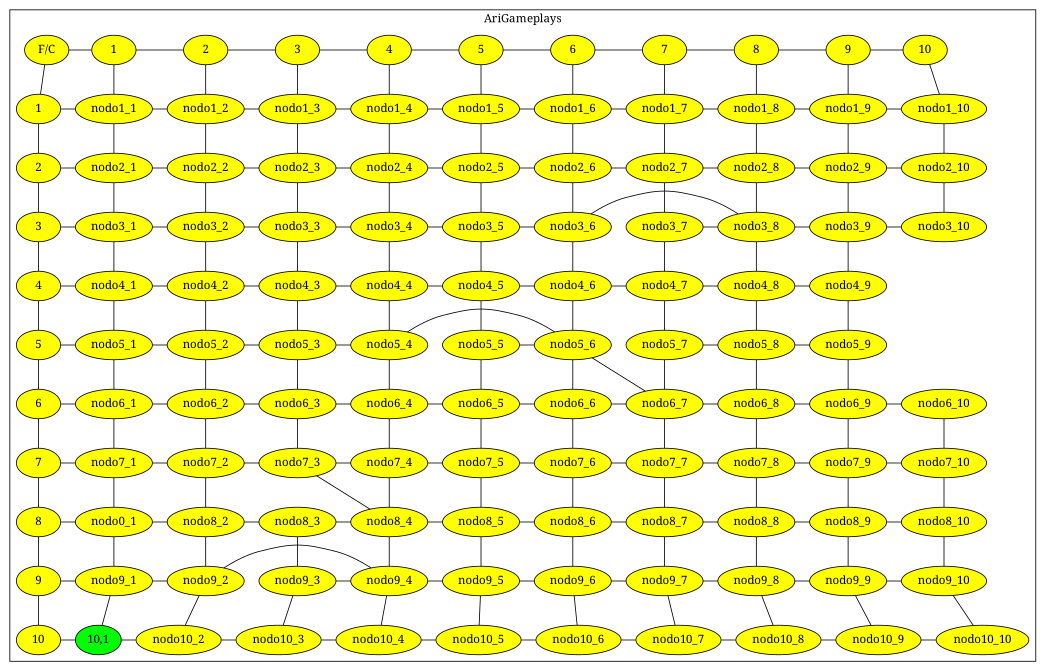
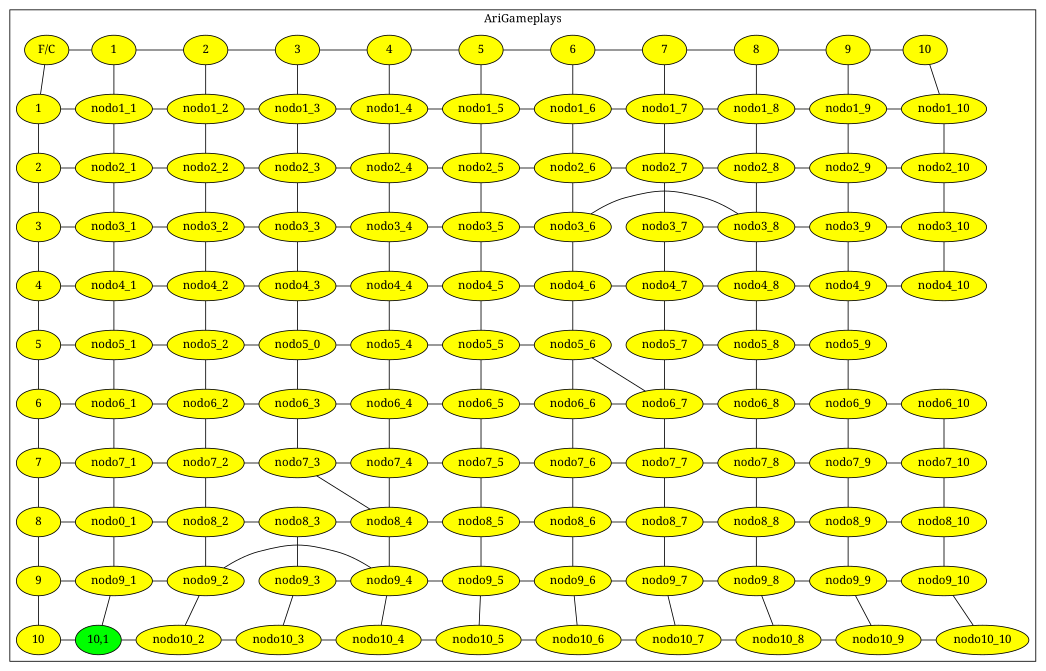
node "nodo4_10": added
edge "nodo5_4" -- "nodo5_6": now "nodo5_4" -- "nodo5_5"
node "nodo5_3": label "nodo5_3" -> "nodo5_0"
